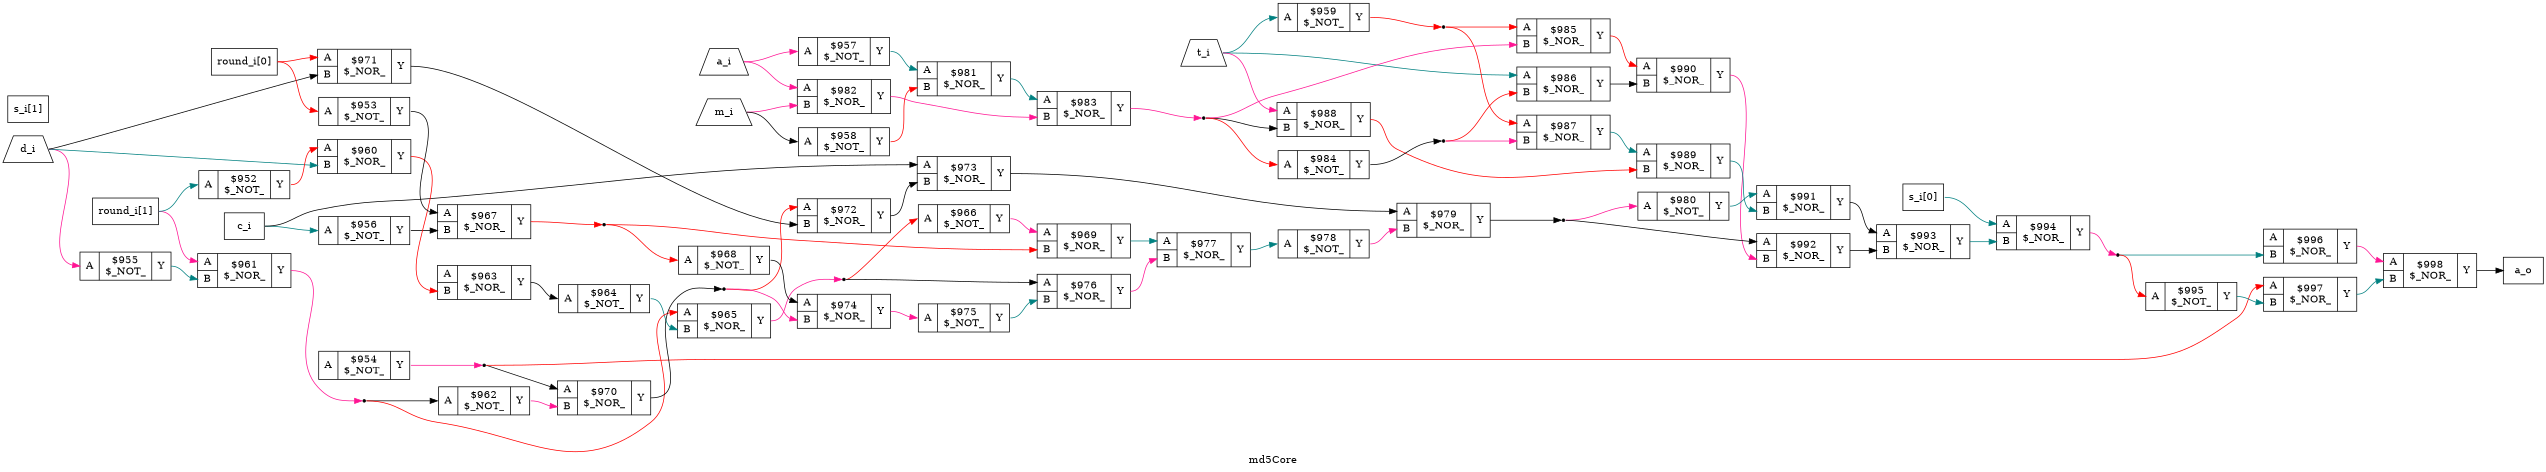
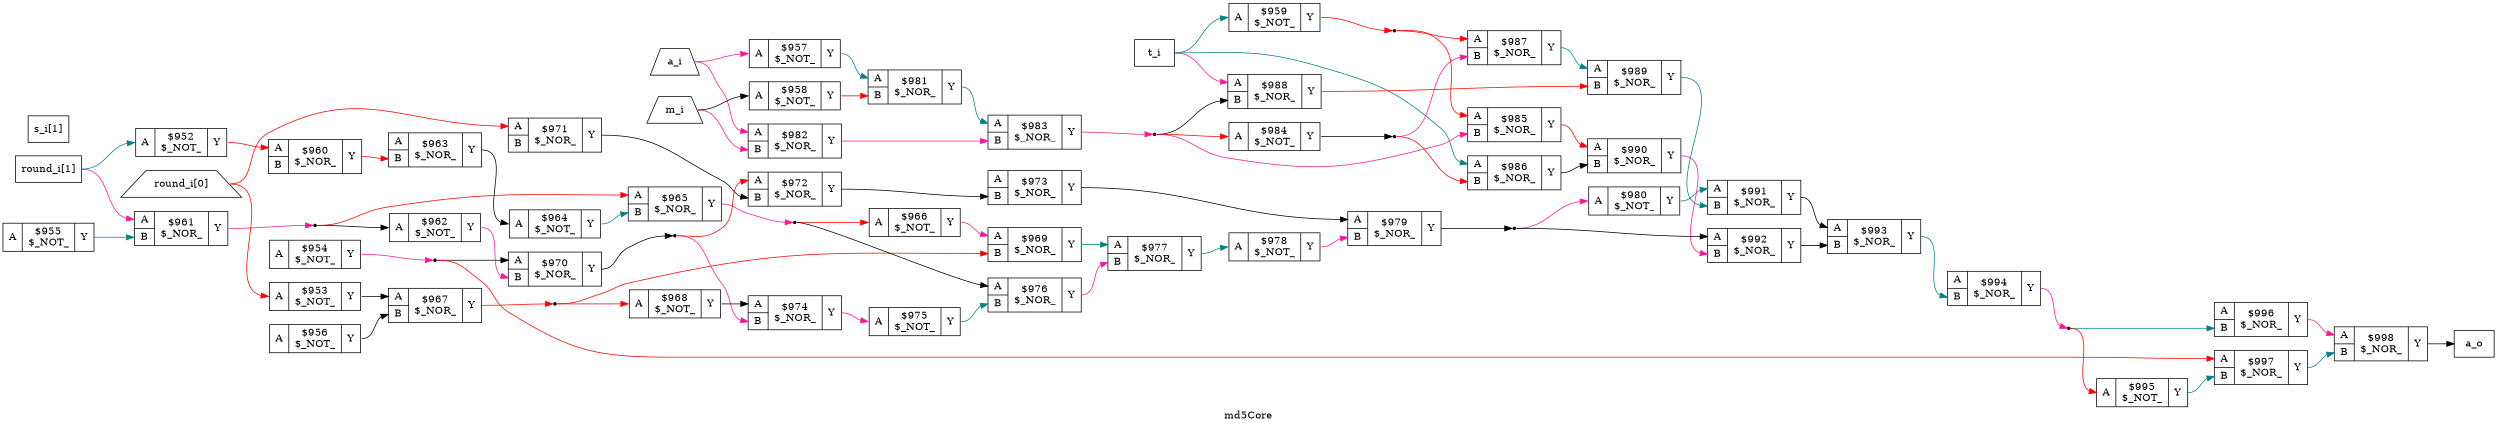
node "t_i": shape trapezium -> box
node "round_i[0]": shape box -> trapezium
node "d_i": removed
node "s_i[0]": removed
node "c_i": removed
